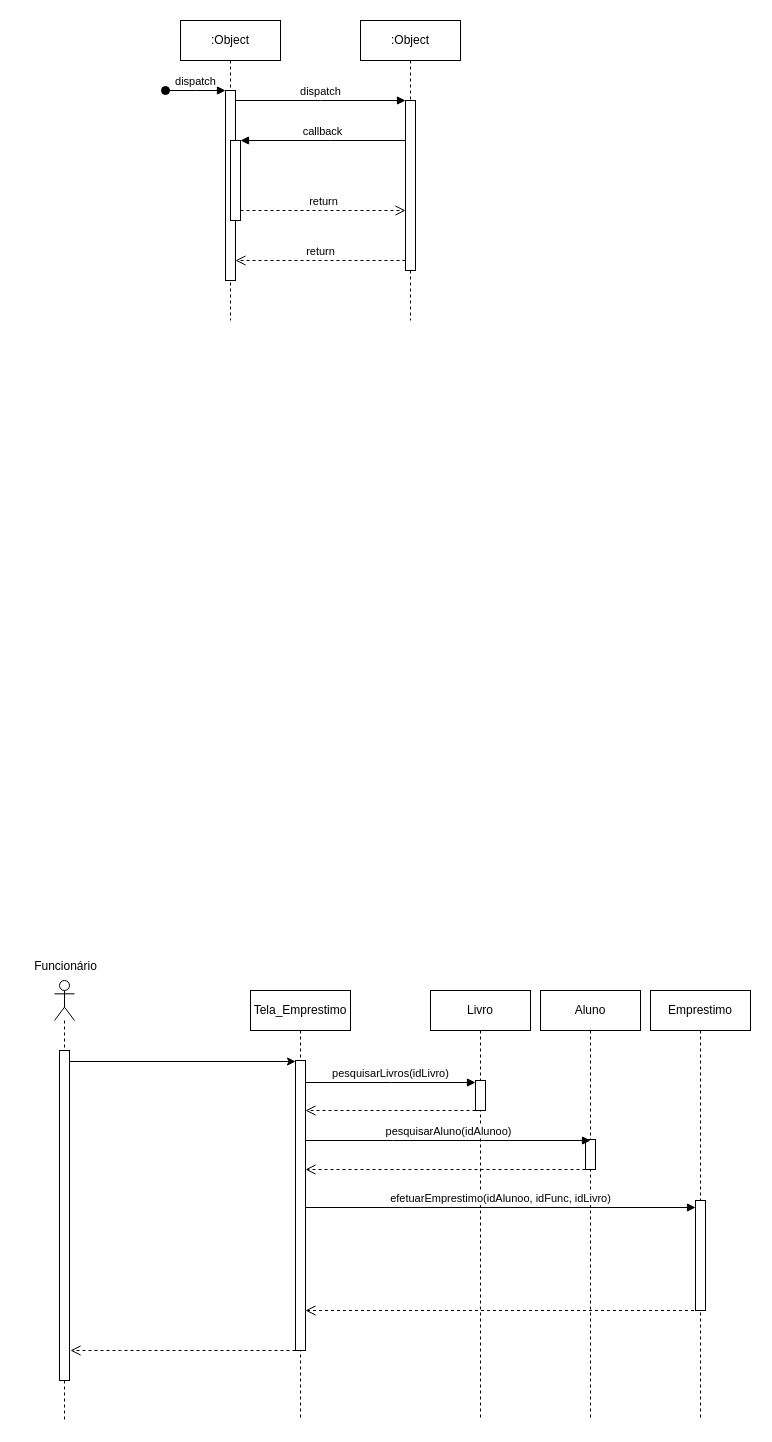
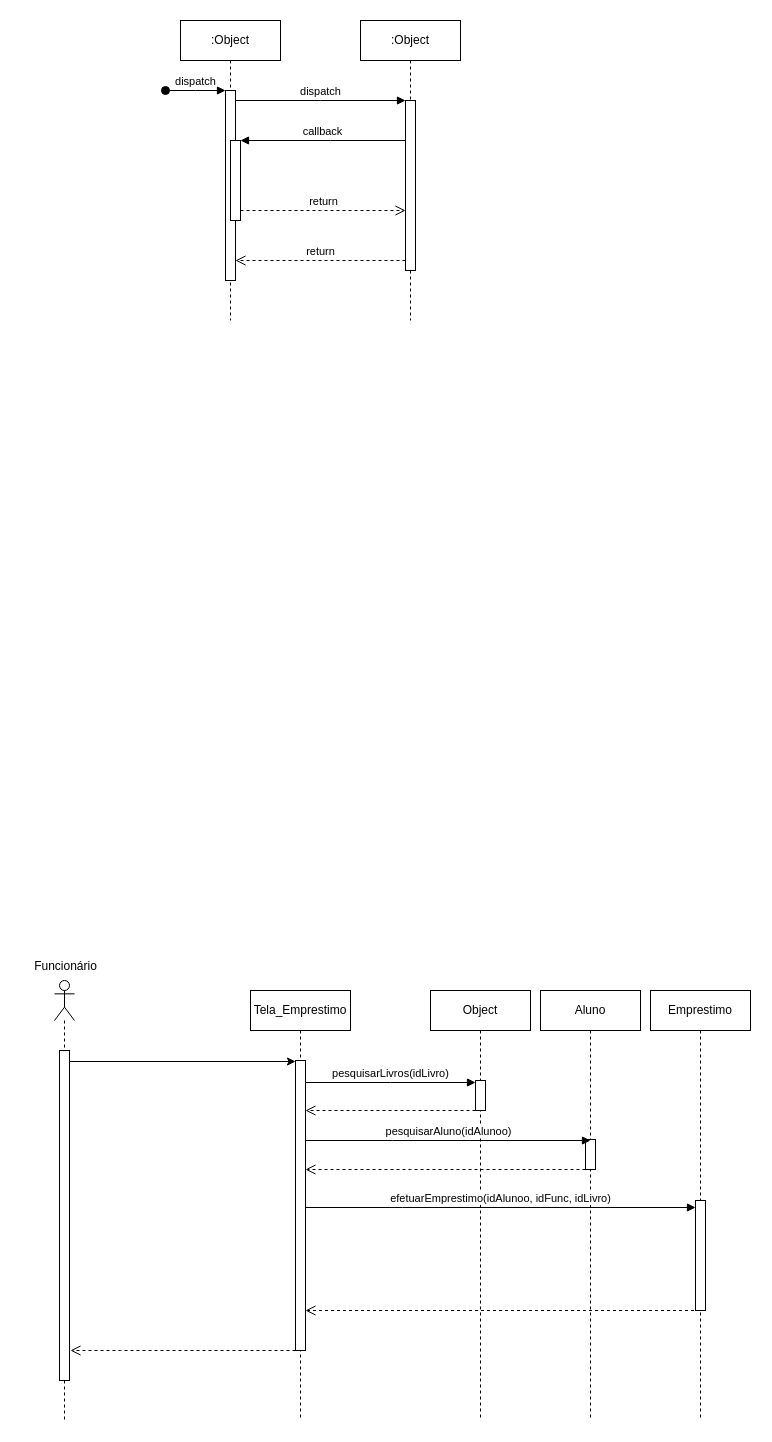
node "Livro": label "Livro" -> "Object"
